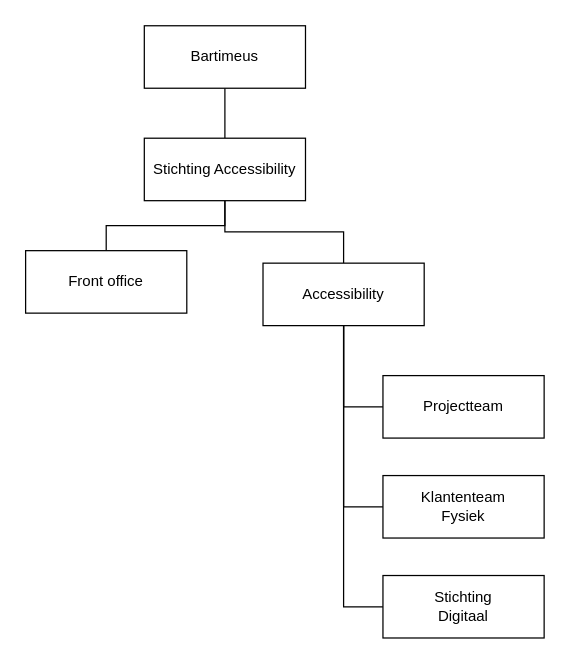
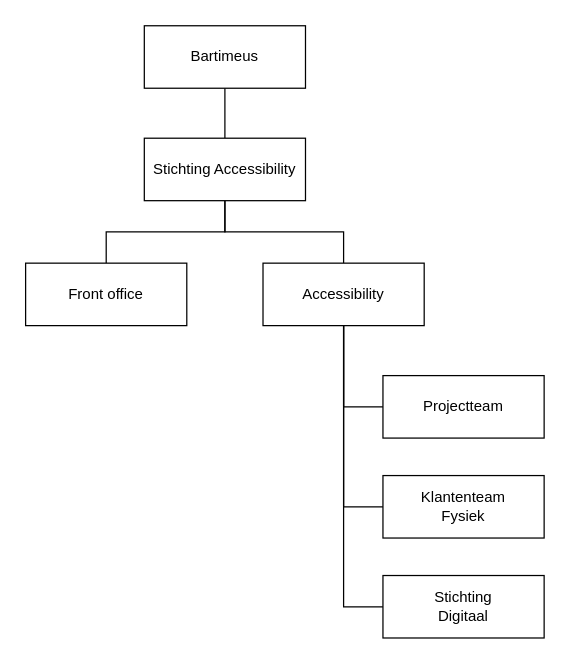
node "Front office": moved (106, 282) -> (106, 294)
